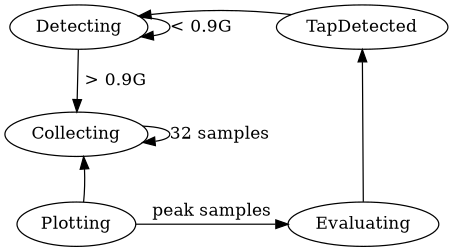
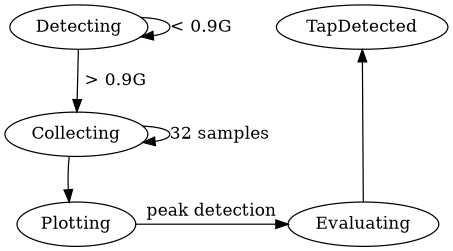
edge "TapDetected" -> "Detecting": removed
edge "Plotting" -> "Collecting": reversed
edge "Plotting" -> "Evaluating": label "peak samples" -> "peak detection"
